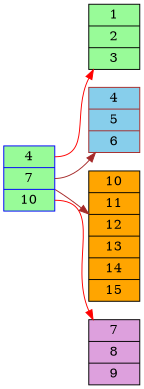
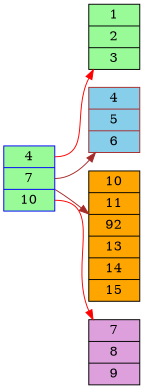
node "10": text "12" -> "92"
